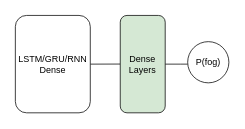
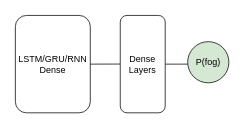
node "P(fog)": fillcolor #ffffff -> #d5e8d4
node "Dense Layers": fillcolor #d5e8d4 -> #ffffff
